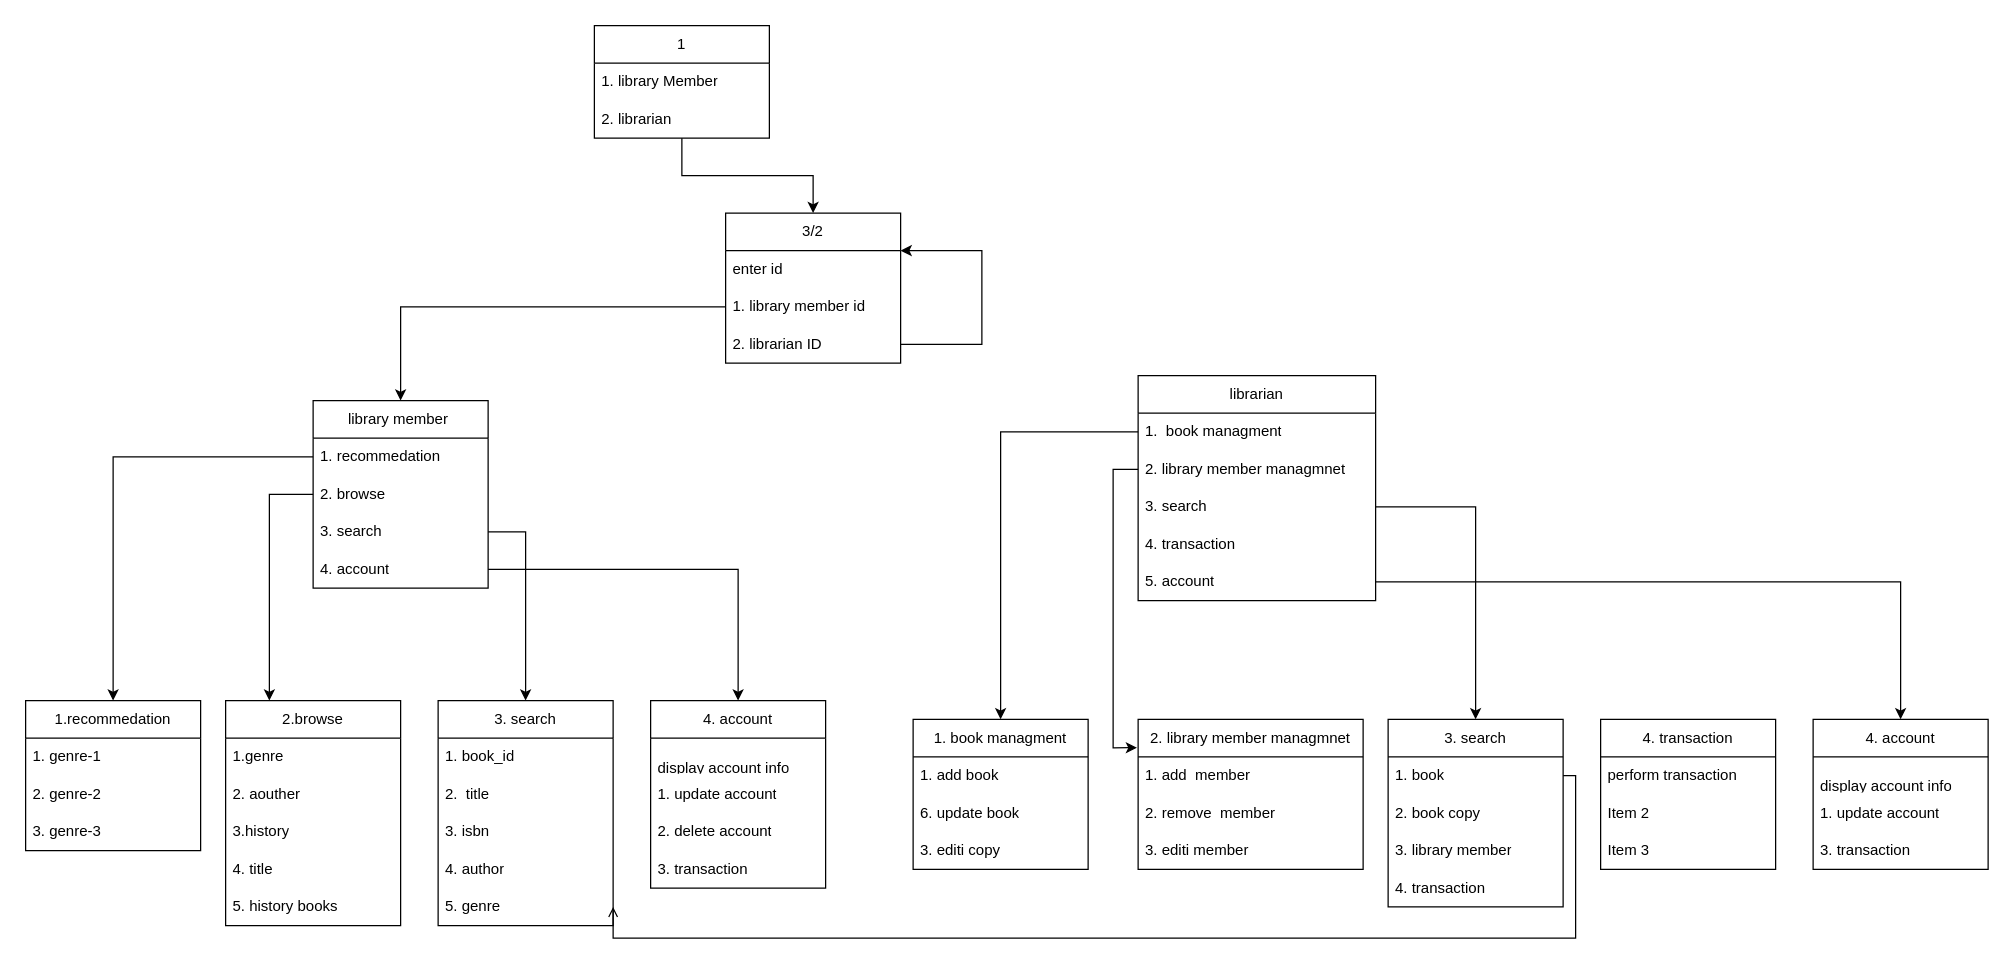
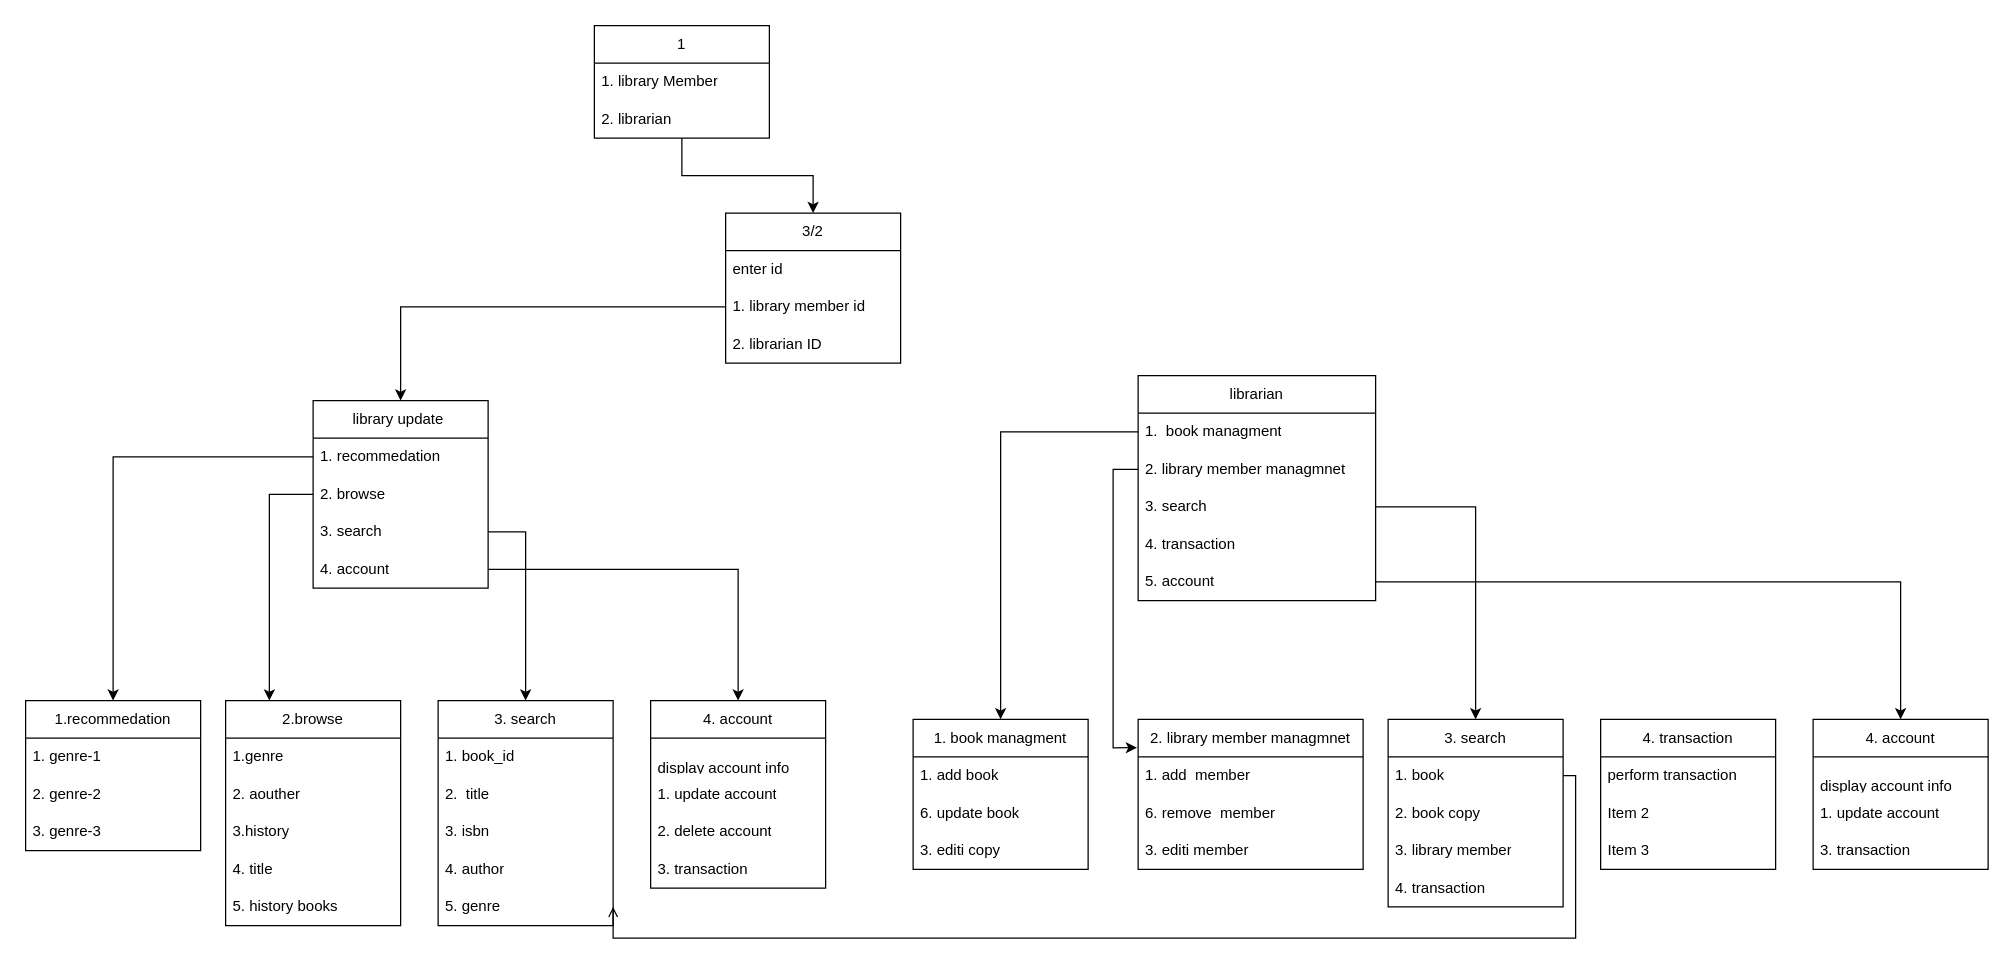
edge "2. librarian ID" -> "3/2": removed
node "library member": label "library member" -> "library update"
node "2. remove member": label "2. remove member" -> "6. remove member"
